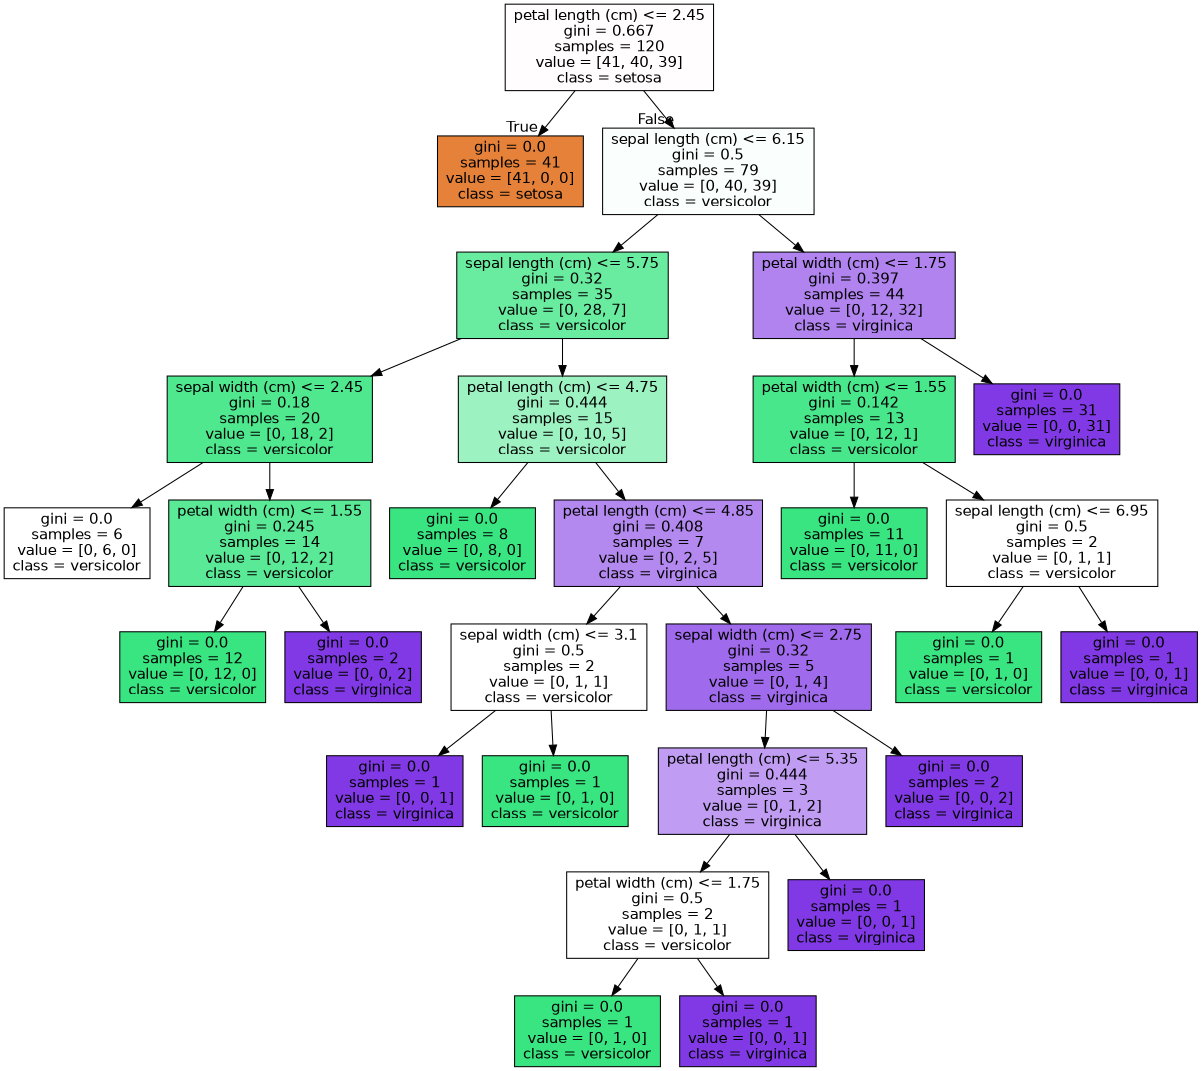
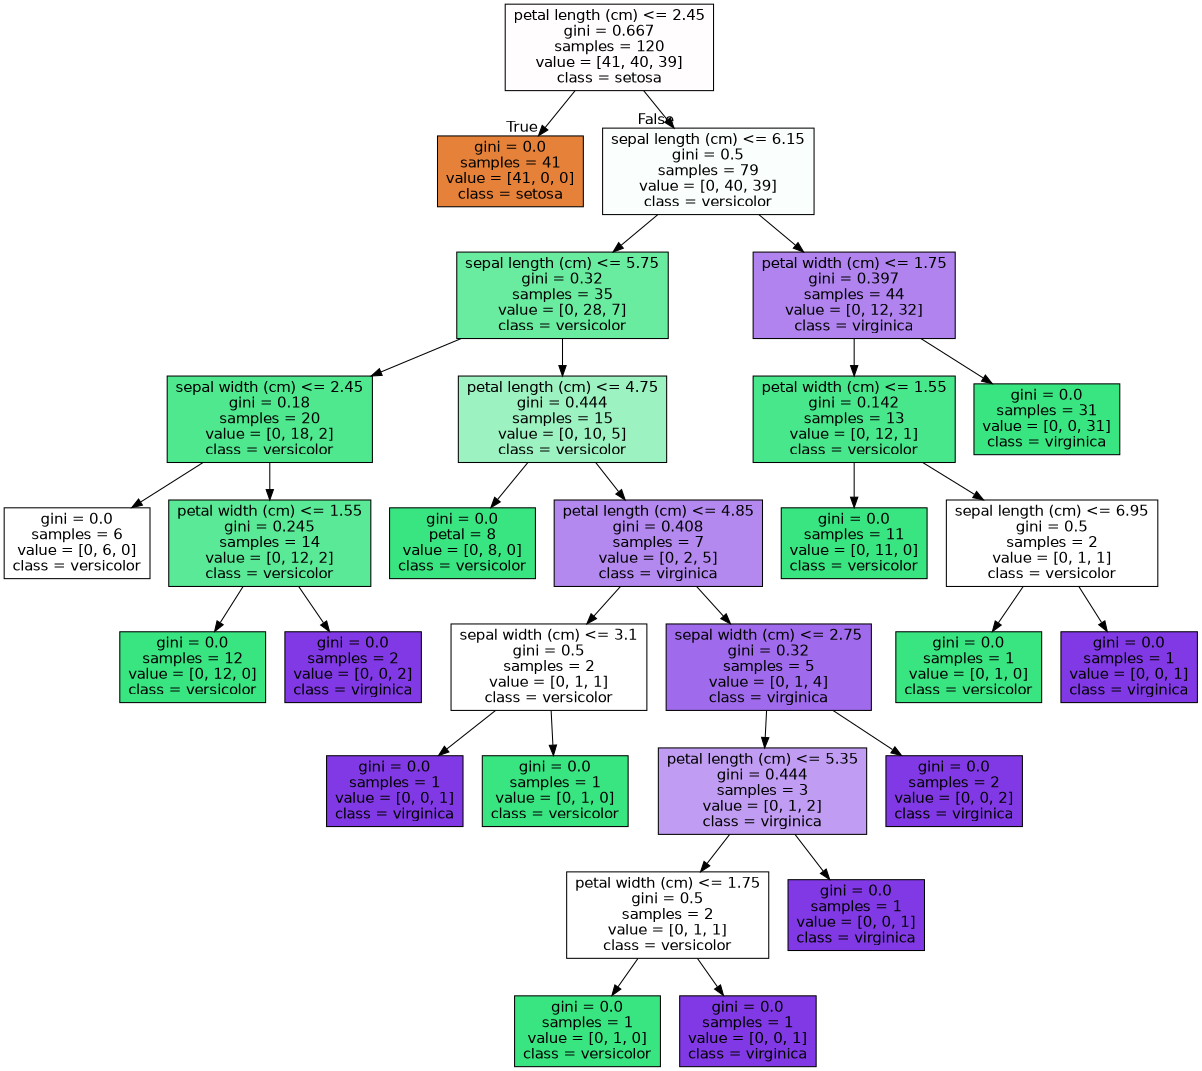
node "gini = 0.0 samples = 31 value = [0, 0, 31] class = virginica": fillcolor #8139e5 -> #39e581
node "gini = 0.0 samples = 8 value = [0, 8, 0] class = versicolor": label "gini = 0.0 samples = 8 value = [0, 8, 0] class = versicolor" -> "gini = 0.0 petal = 8 value = [0, 8, 0] class = versicolor"
